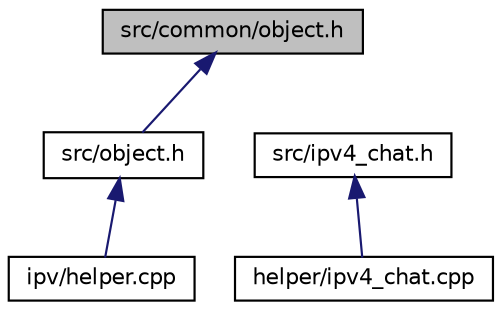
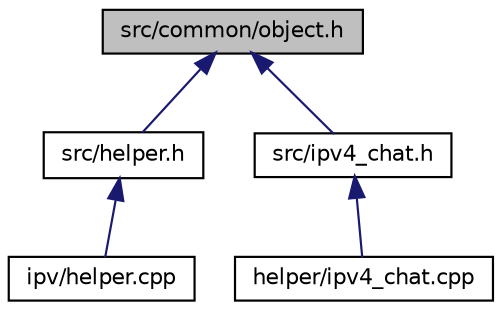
edge "src/ipv4_chat.h" -> "src/common/object.h": added
node "src/object.h": label "src/object.h" -> "src/helper.h"
